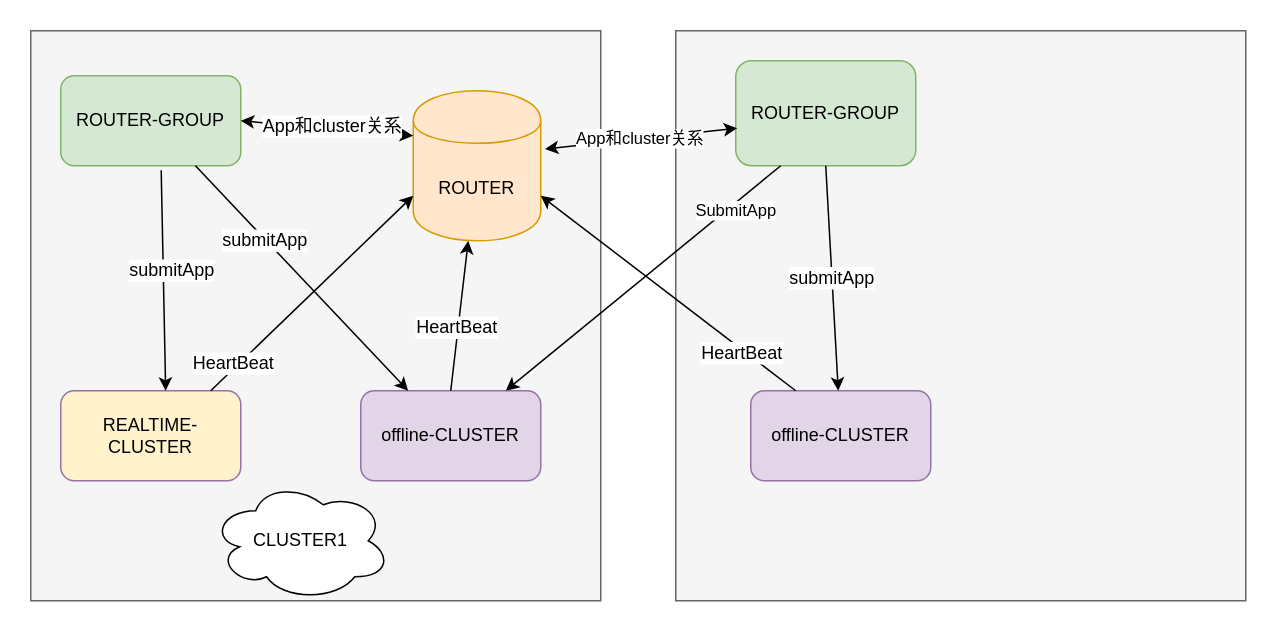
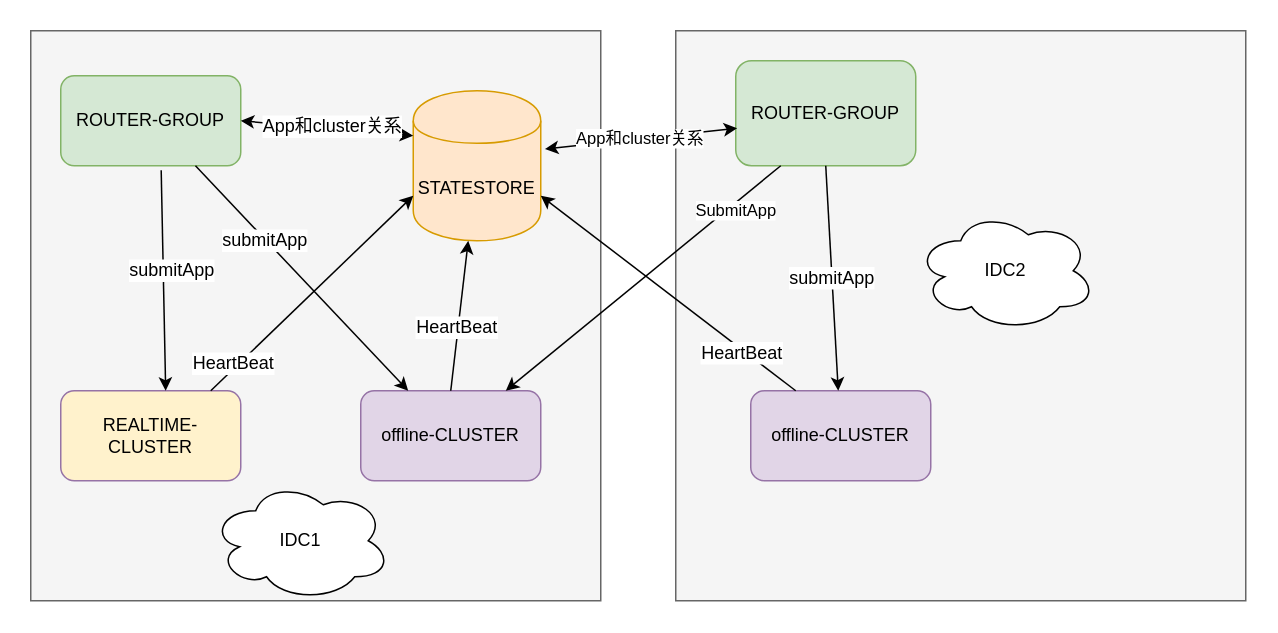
node "ROUTER": label "ROUTER" -> "STATESTORE"
node "IDC2": added
node "CLUSTER1": label "CLUSTER1" -> "IDC1"
